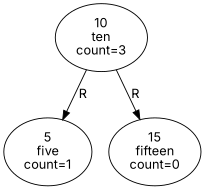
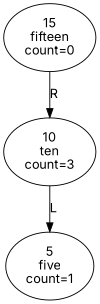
edge "10 ten count=3" -> "15 fifteen count=0": reversed
edge "10 ten count=3" -> "5 five count=1": label "R" -> "L"
